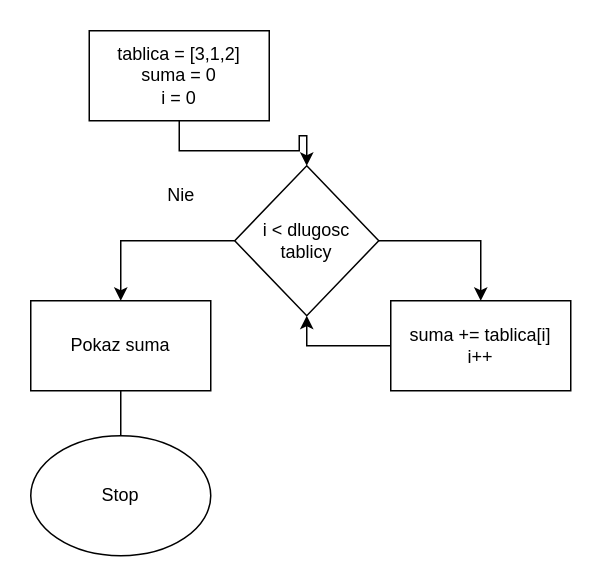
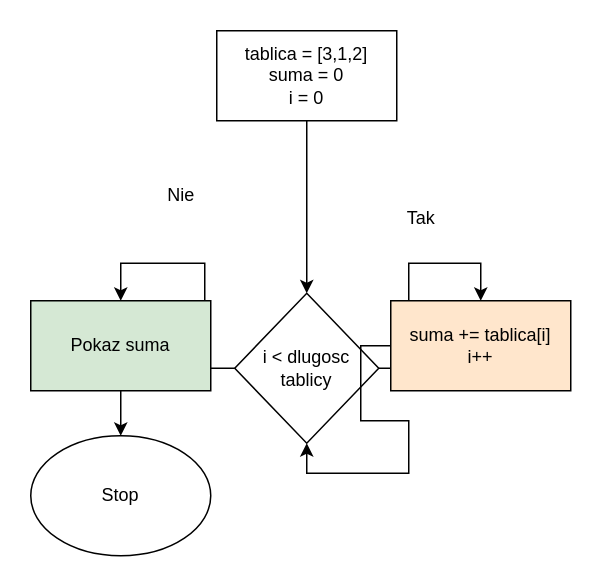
node "tablica = [3,1,2] suma = 0 i = 0": moved (179, 76) -> (307, 76)
node "Tak": added
node "i < dlugosc tablicy": moved (307, 241) -> (307, 368)
node "Pokaz suma": fillcolor #ffffff -> #d5e8d4
node "suma += tablica[i] i++": fillcolor #ffffff -> #ffe6cc
edge "Pokaz suma" -- "Stop": arrowhead none -> classic
